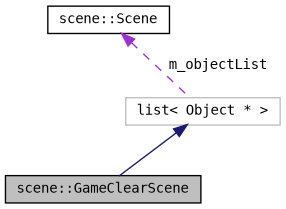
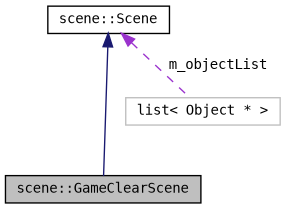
edge "scene::GameClearScene" -> "list< Object * >": now "scene::GameClearScene" -> "scene::Scene"
